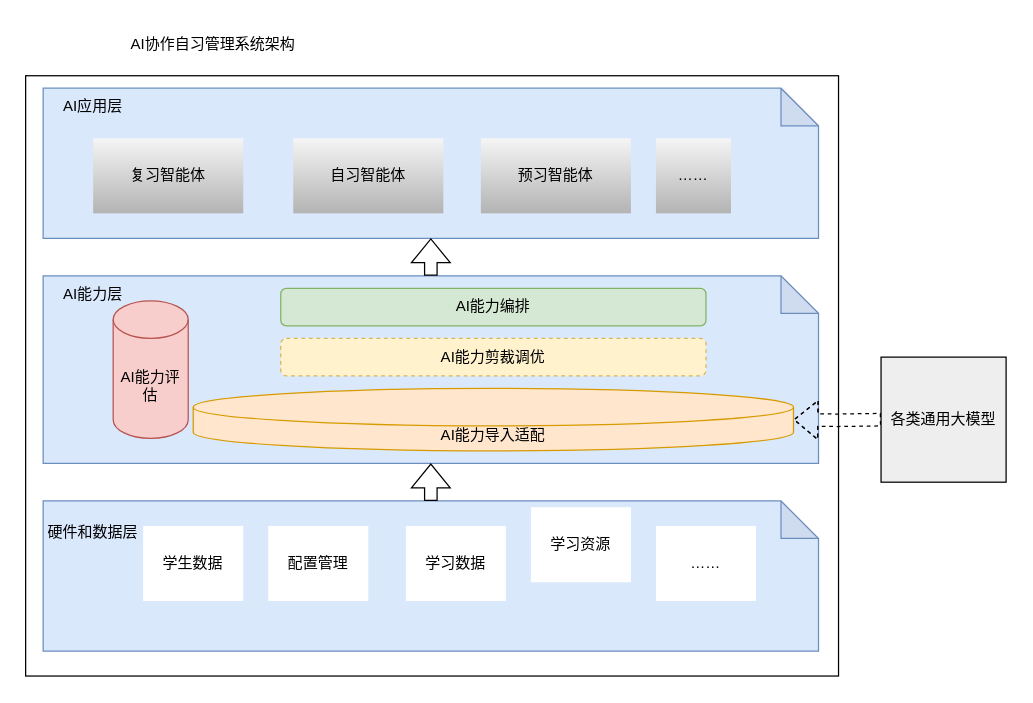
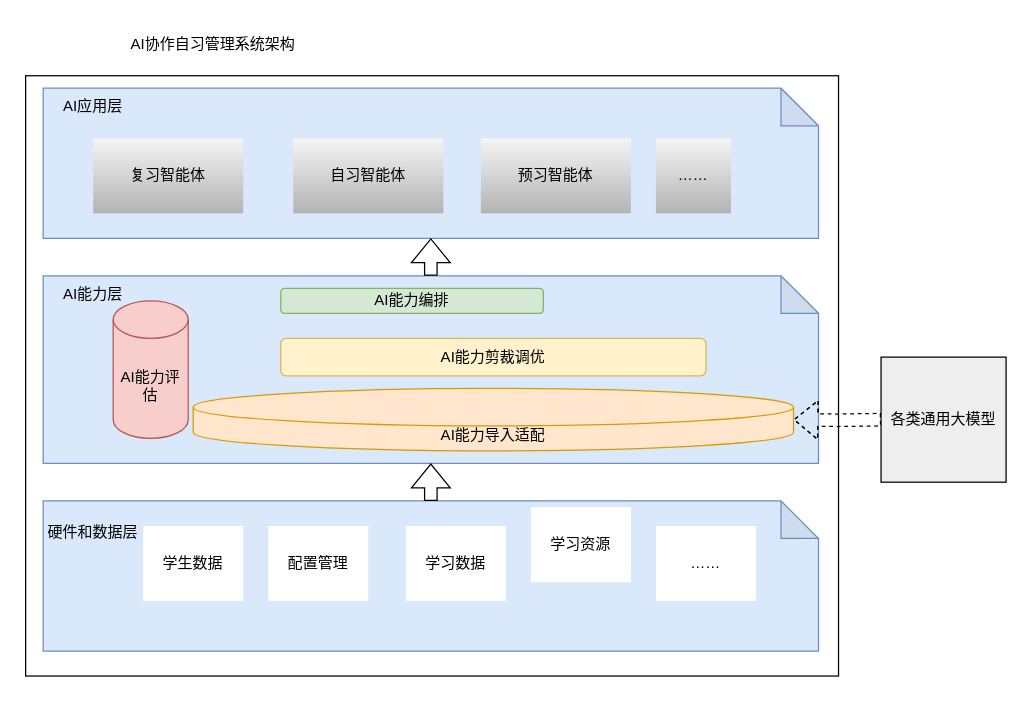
node "AI能力编排": size 425x38 -> 263x25
node "AI能力剪裁调优": style dashed -> solid
